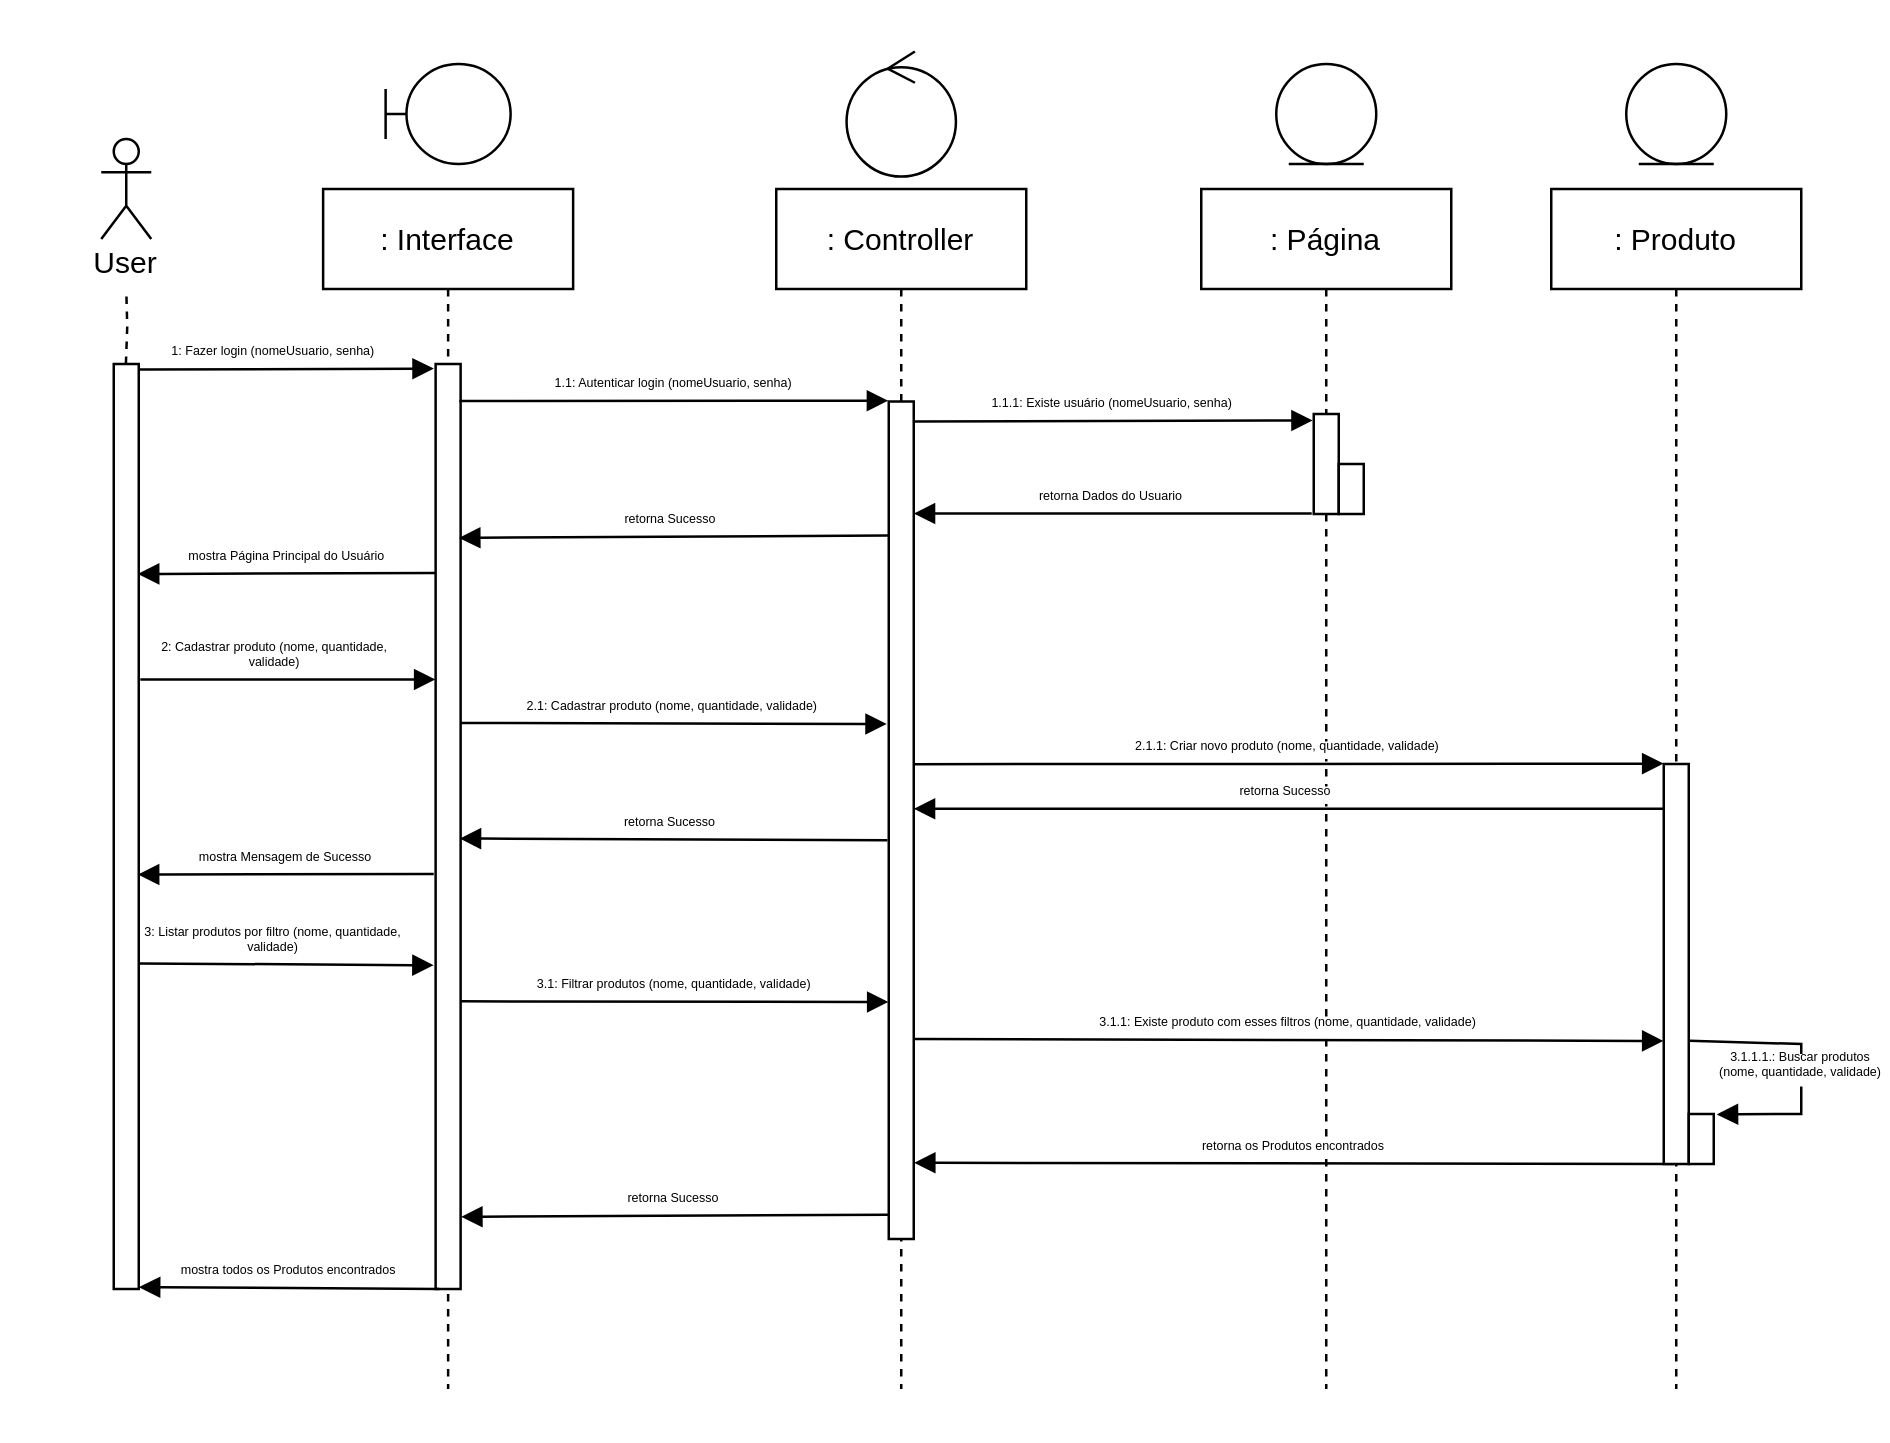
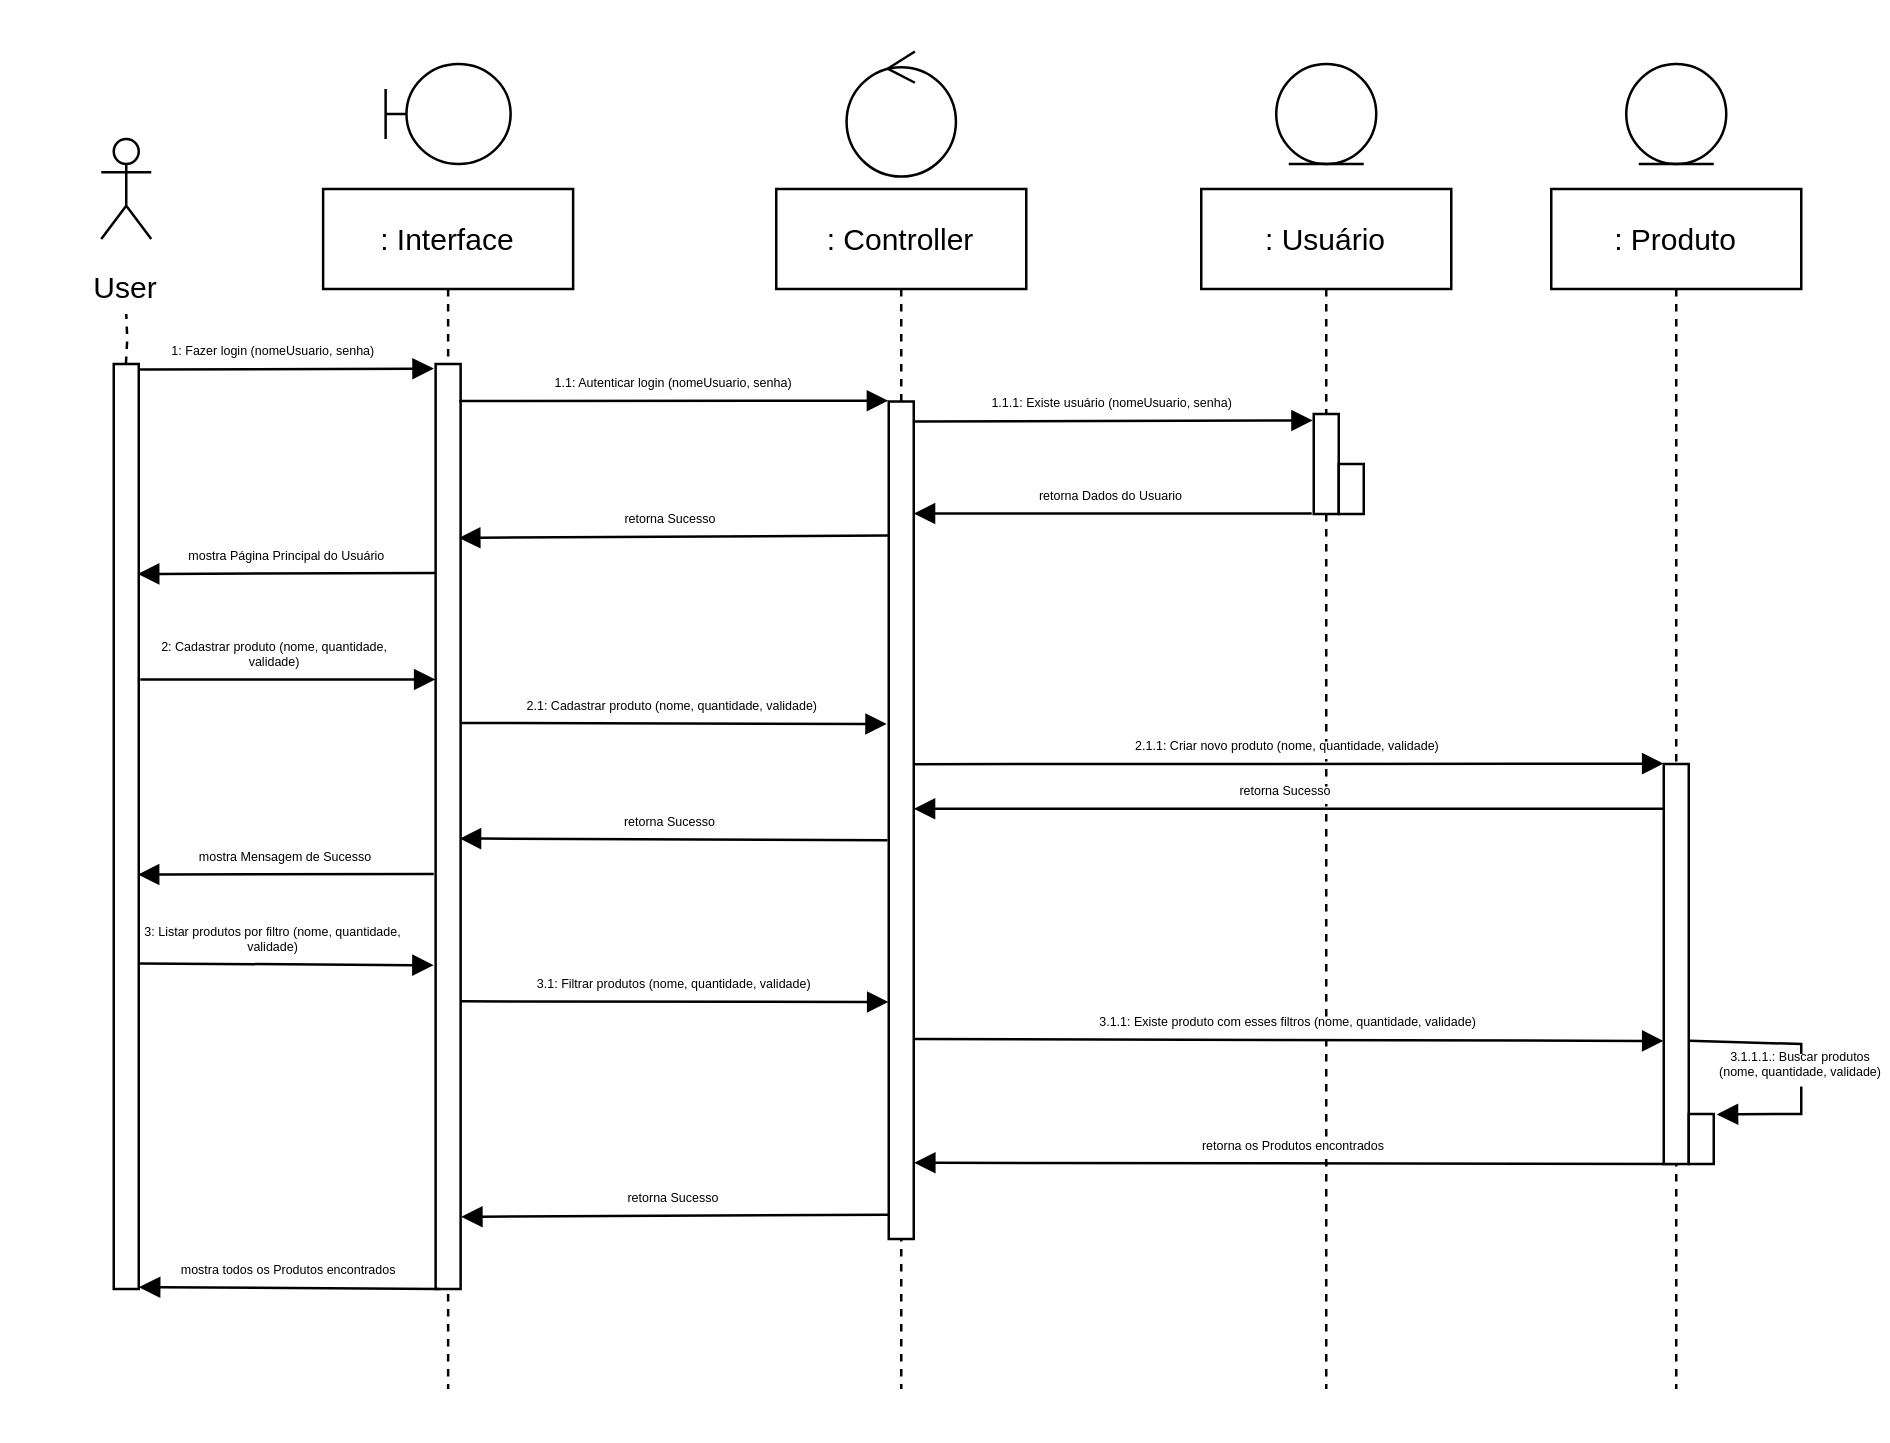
node ": Página": label ": Página" -> ": Usuário"
node "User": moved (126, 264) -> (126, 289)
